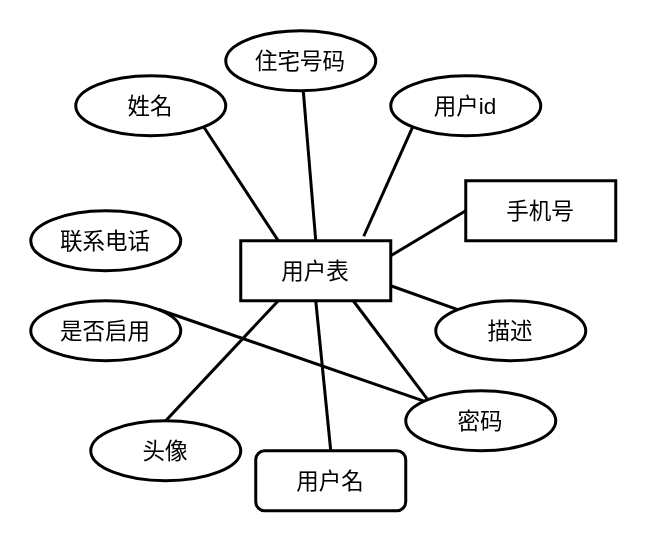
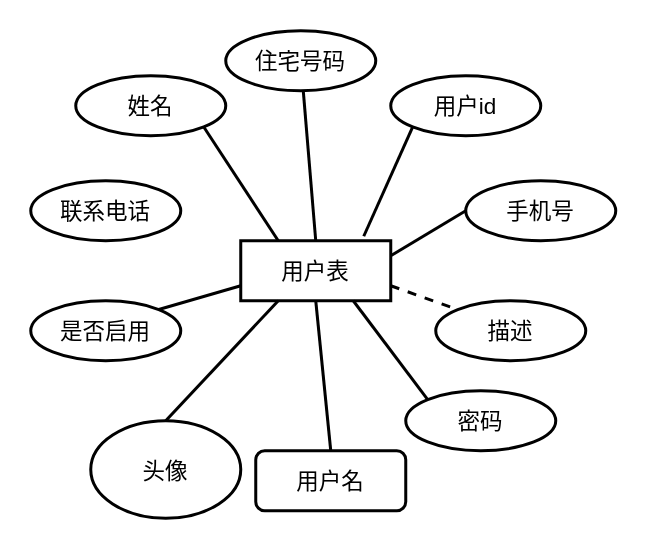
node "手机号": shape rectangle -> ellipse
node "联系电话": moved (106, 241) -> (106, 211)
edge "用户表" -- "描述": style solid -> dashed
edge "是否启用" -- "密码": now "是否启用" -- "用户表"
node "头像": size 150x60 -> 150x98
